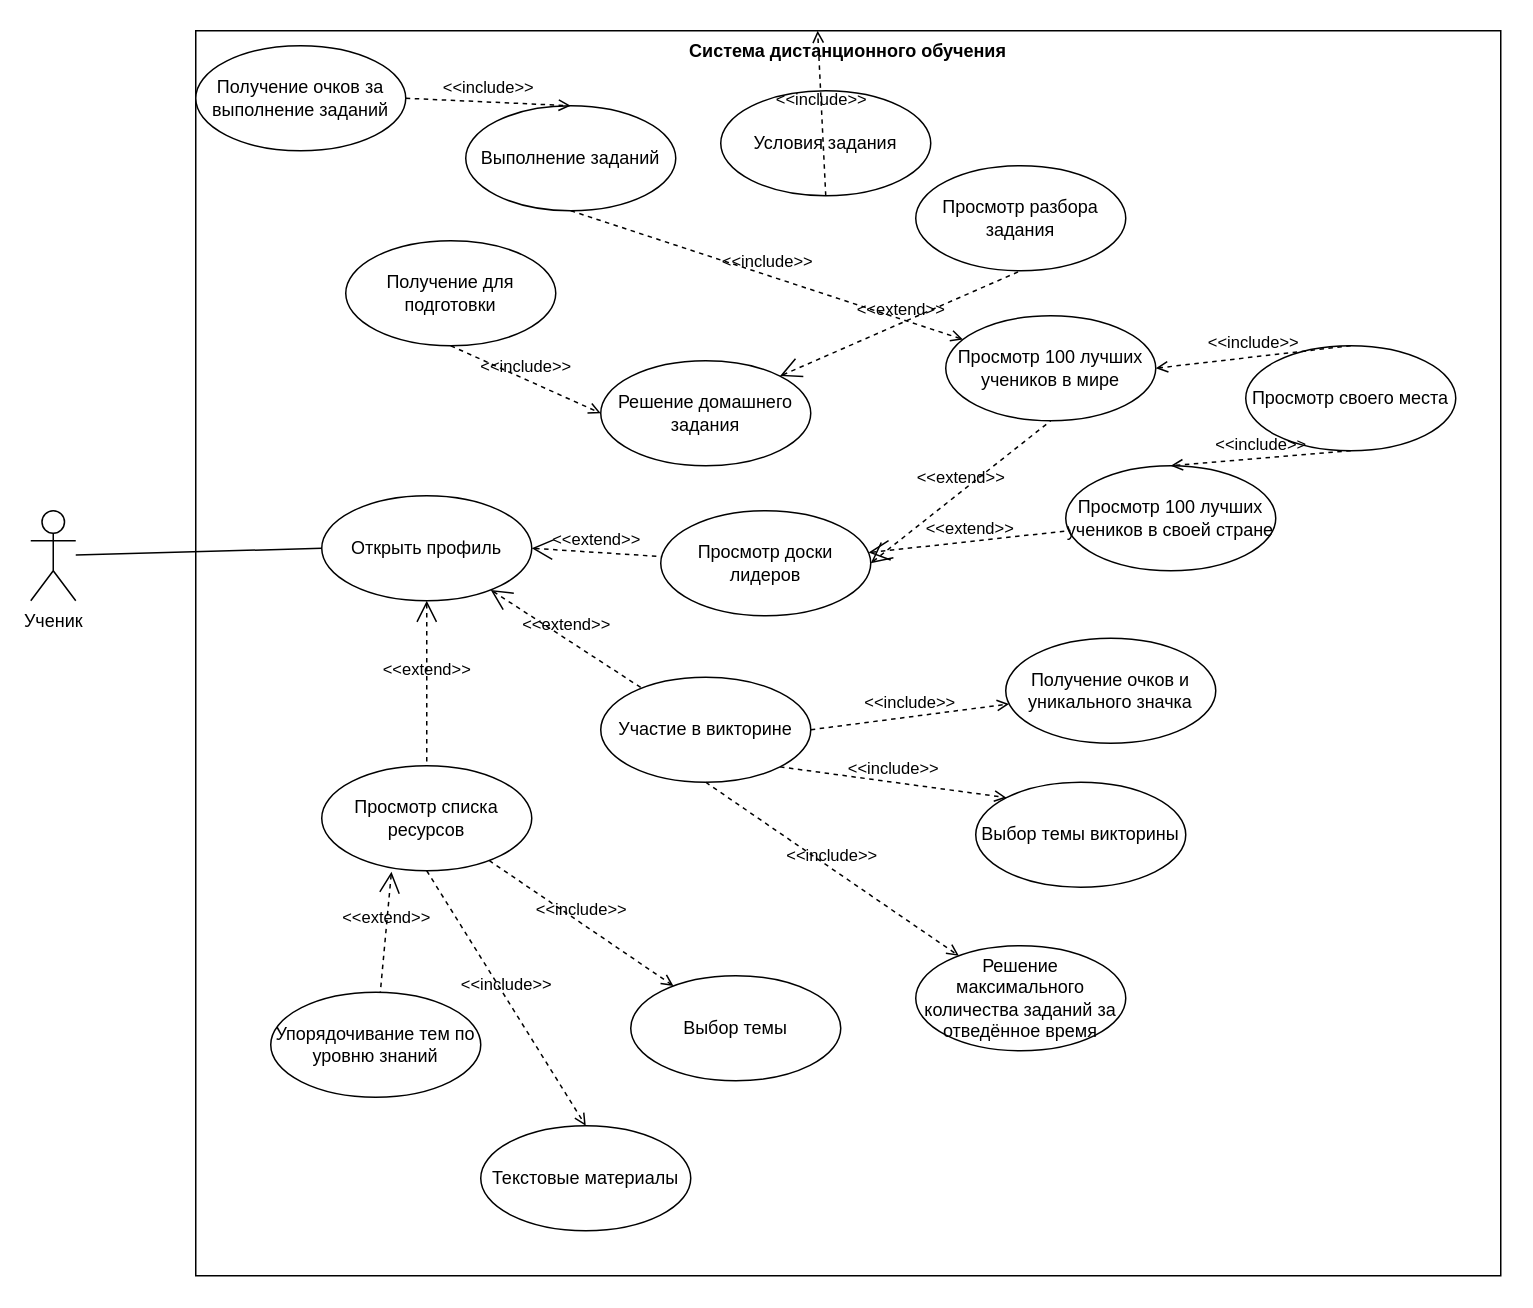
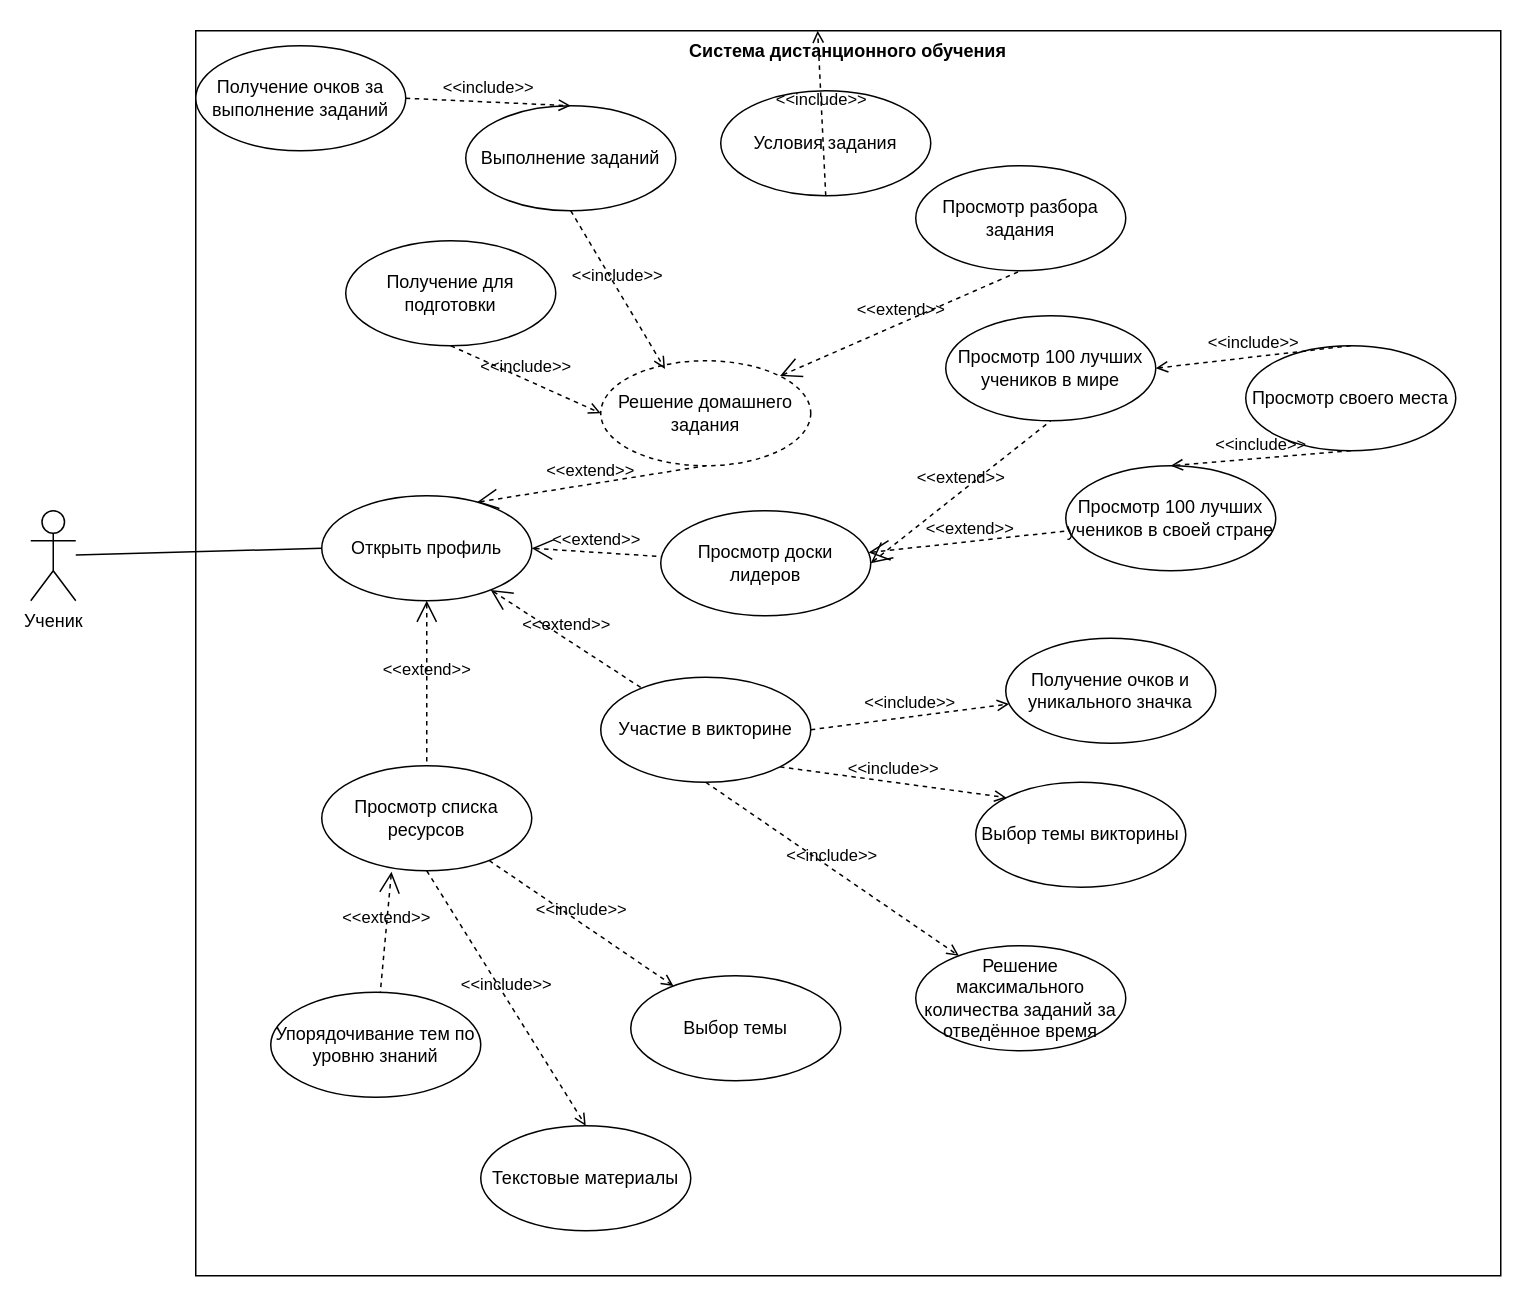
edge "Выполнение заданий" -> "Просмотр 100 лучших учеников в мире": now "Выполнение заданий" -> "Решение домашнего задания"
node "Решение домашнего задания": style solid -> dashed
edge "Решение домашнего задания" -> "Открыть профиль": added, label "<<extend>>"
